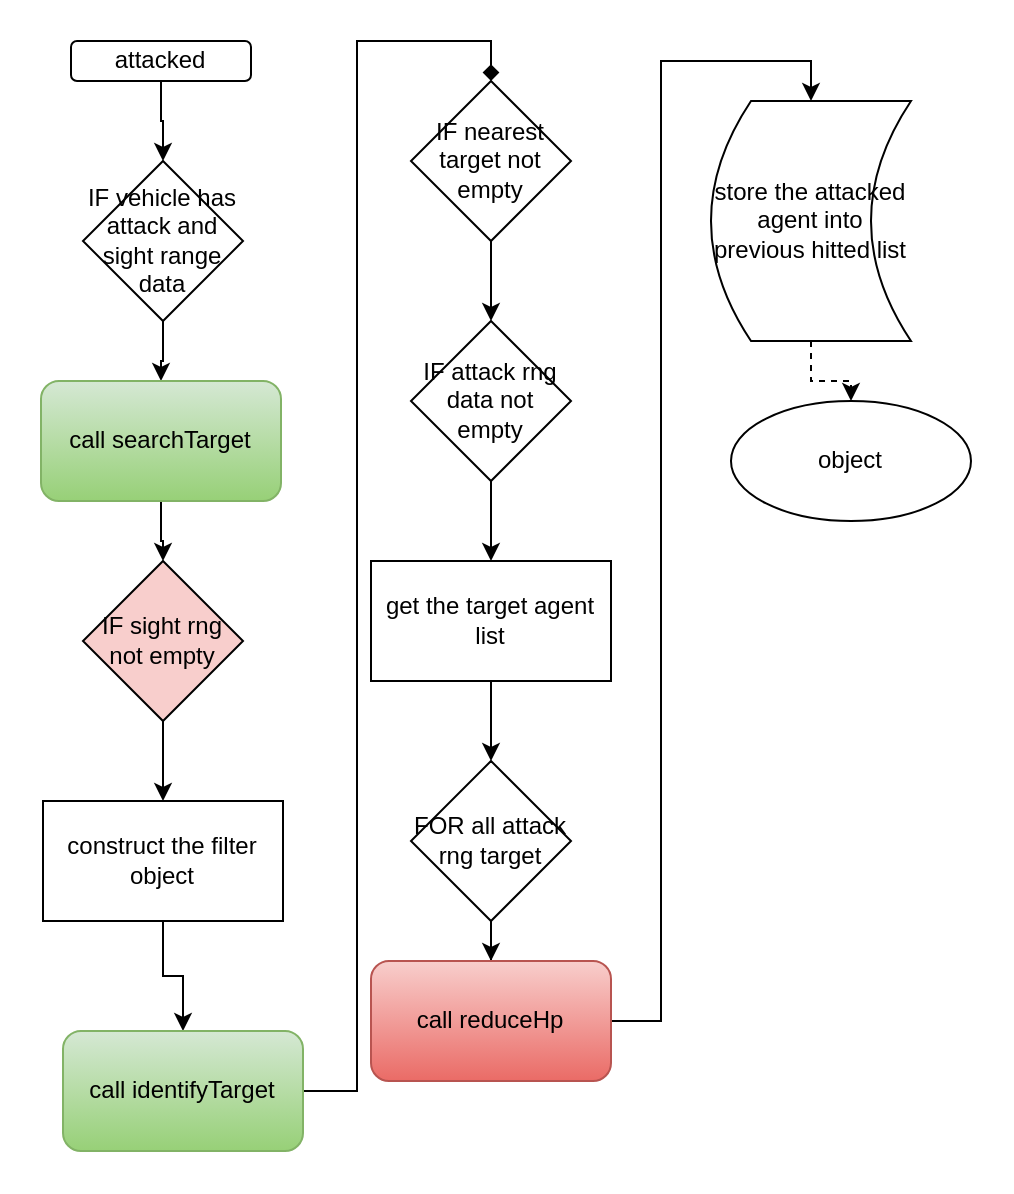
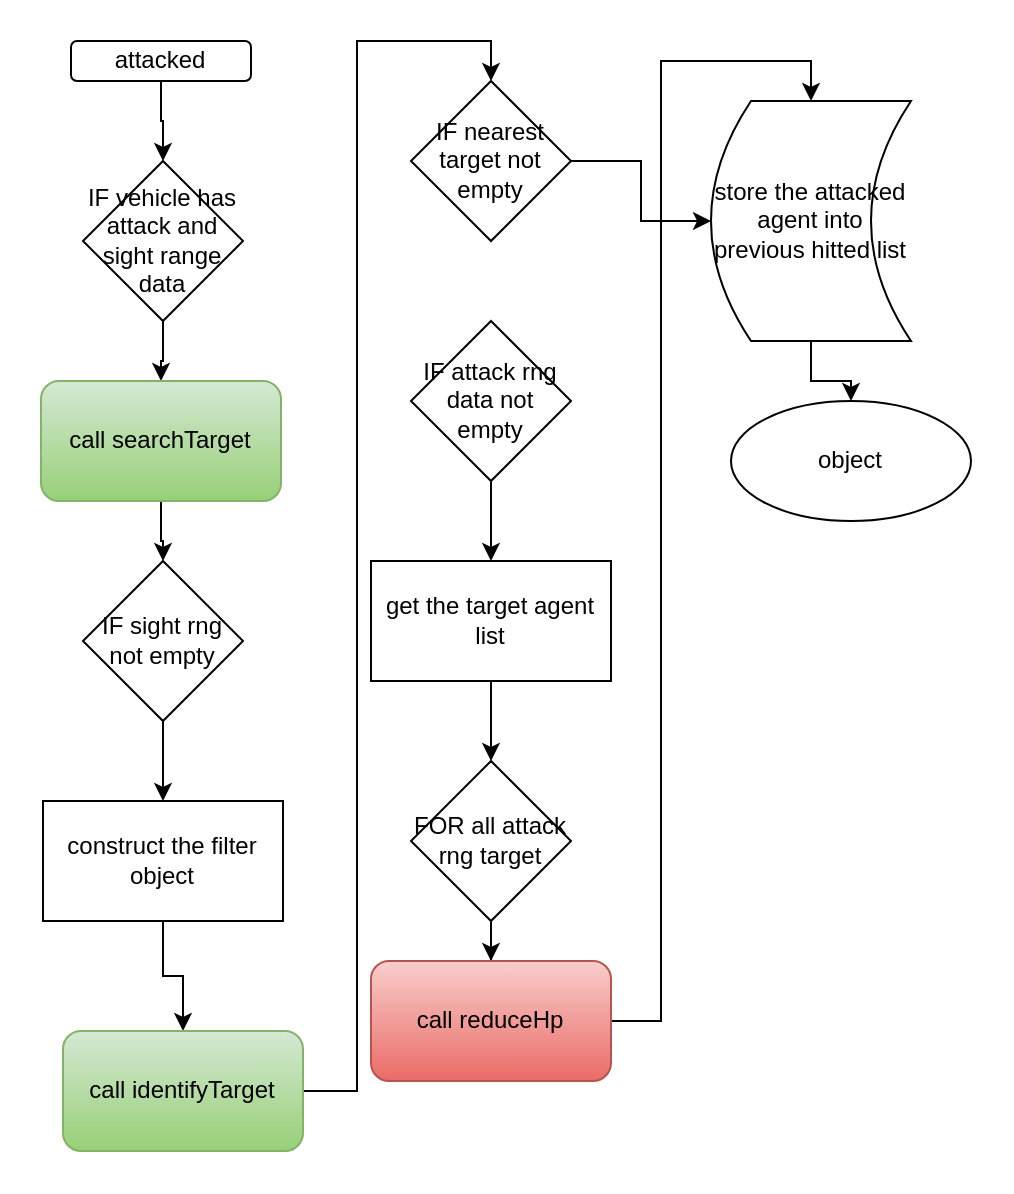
edge "call identifyTarget" -> "IF nearest target not empty": arrowhead diamond -> classic
edge "IF nearest target not empty" -> "IF attack rng data not empty": now "IF nearest target not empty" -> "store the attacked agent into previous hitted list"
edge "store the attacked agent into previous hitted list" -> "object": style dashed -> solid
node "IF sight rng not empty": fillcolor #f8cecc -> #ffffff
